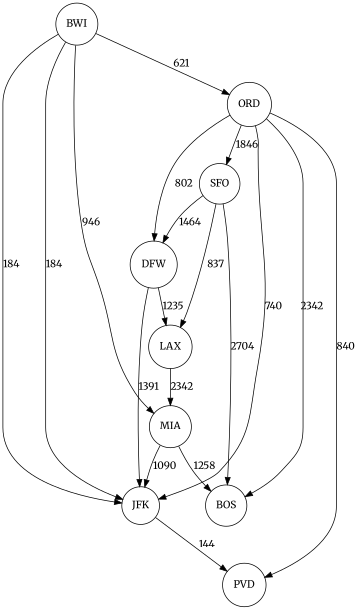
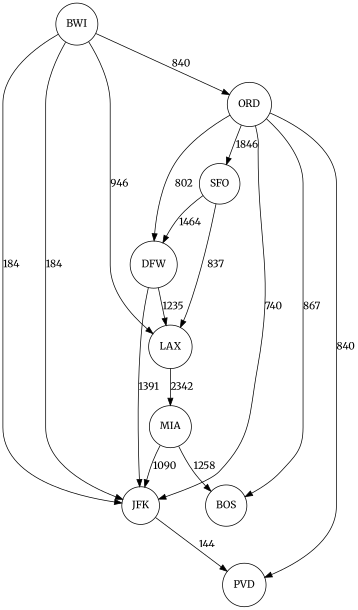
edge "BWI" -> "ORD": label "621" -> "840"
edge "BWI" -> "MIA": now "BWI" -> "LAX"
edge "ORD" -> "BOS": label "2342" -> "867"
edge "SFO" -> "BOS": removed, label "2704"
